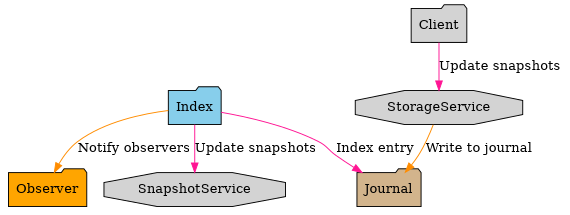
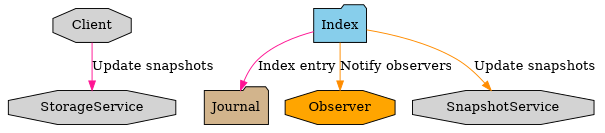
node "Client": shape folder -> octagon
edge "Index" -> "SnapshotService": color deeppink -> darkorange
edge "StorageService" -> "Journal": removed, label "Write to journal"
node "Observer": shape folder -> octagon
